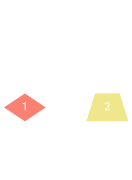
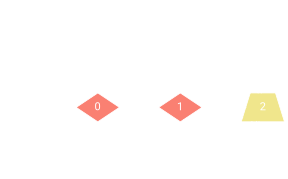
node "0": added
